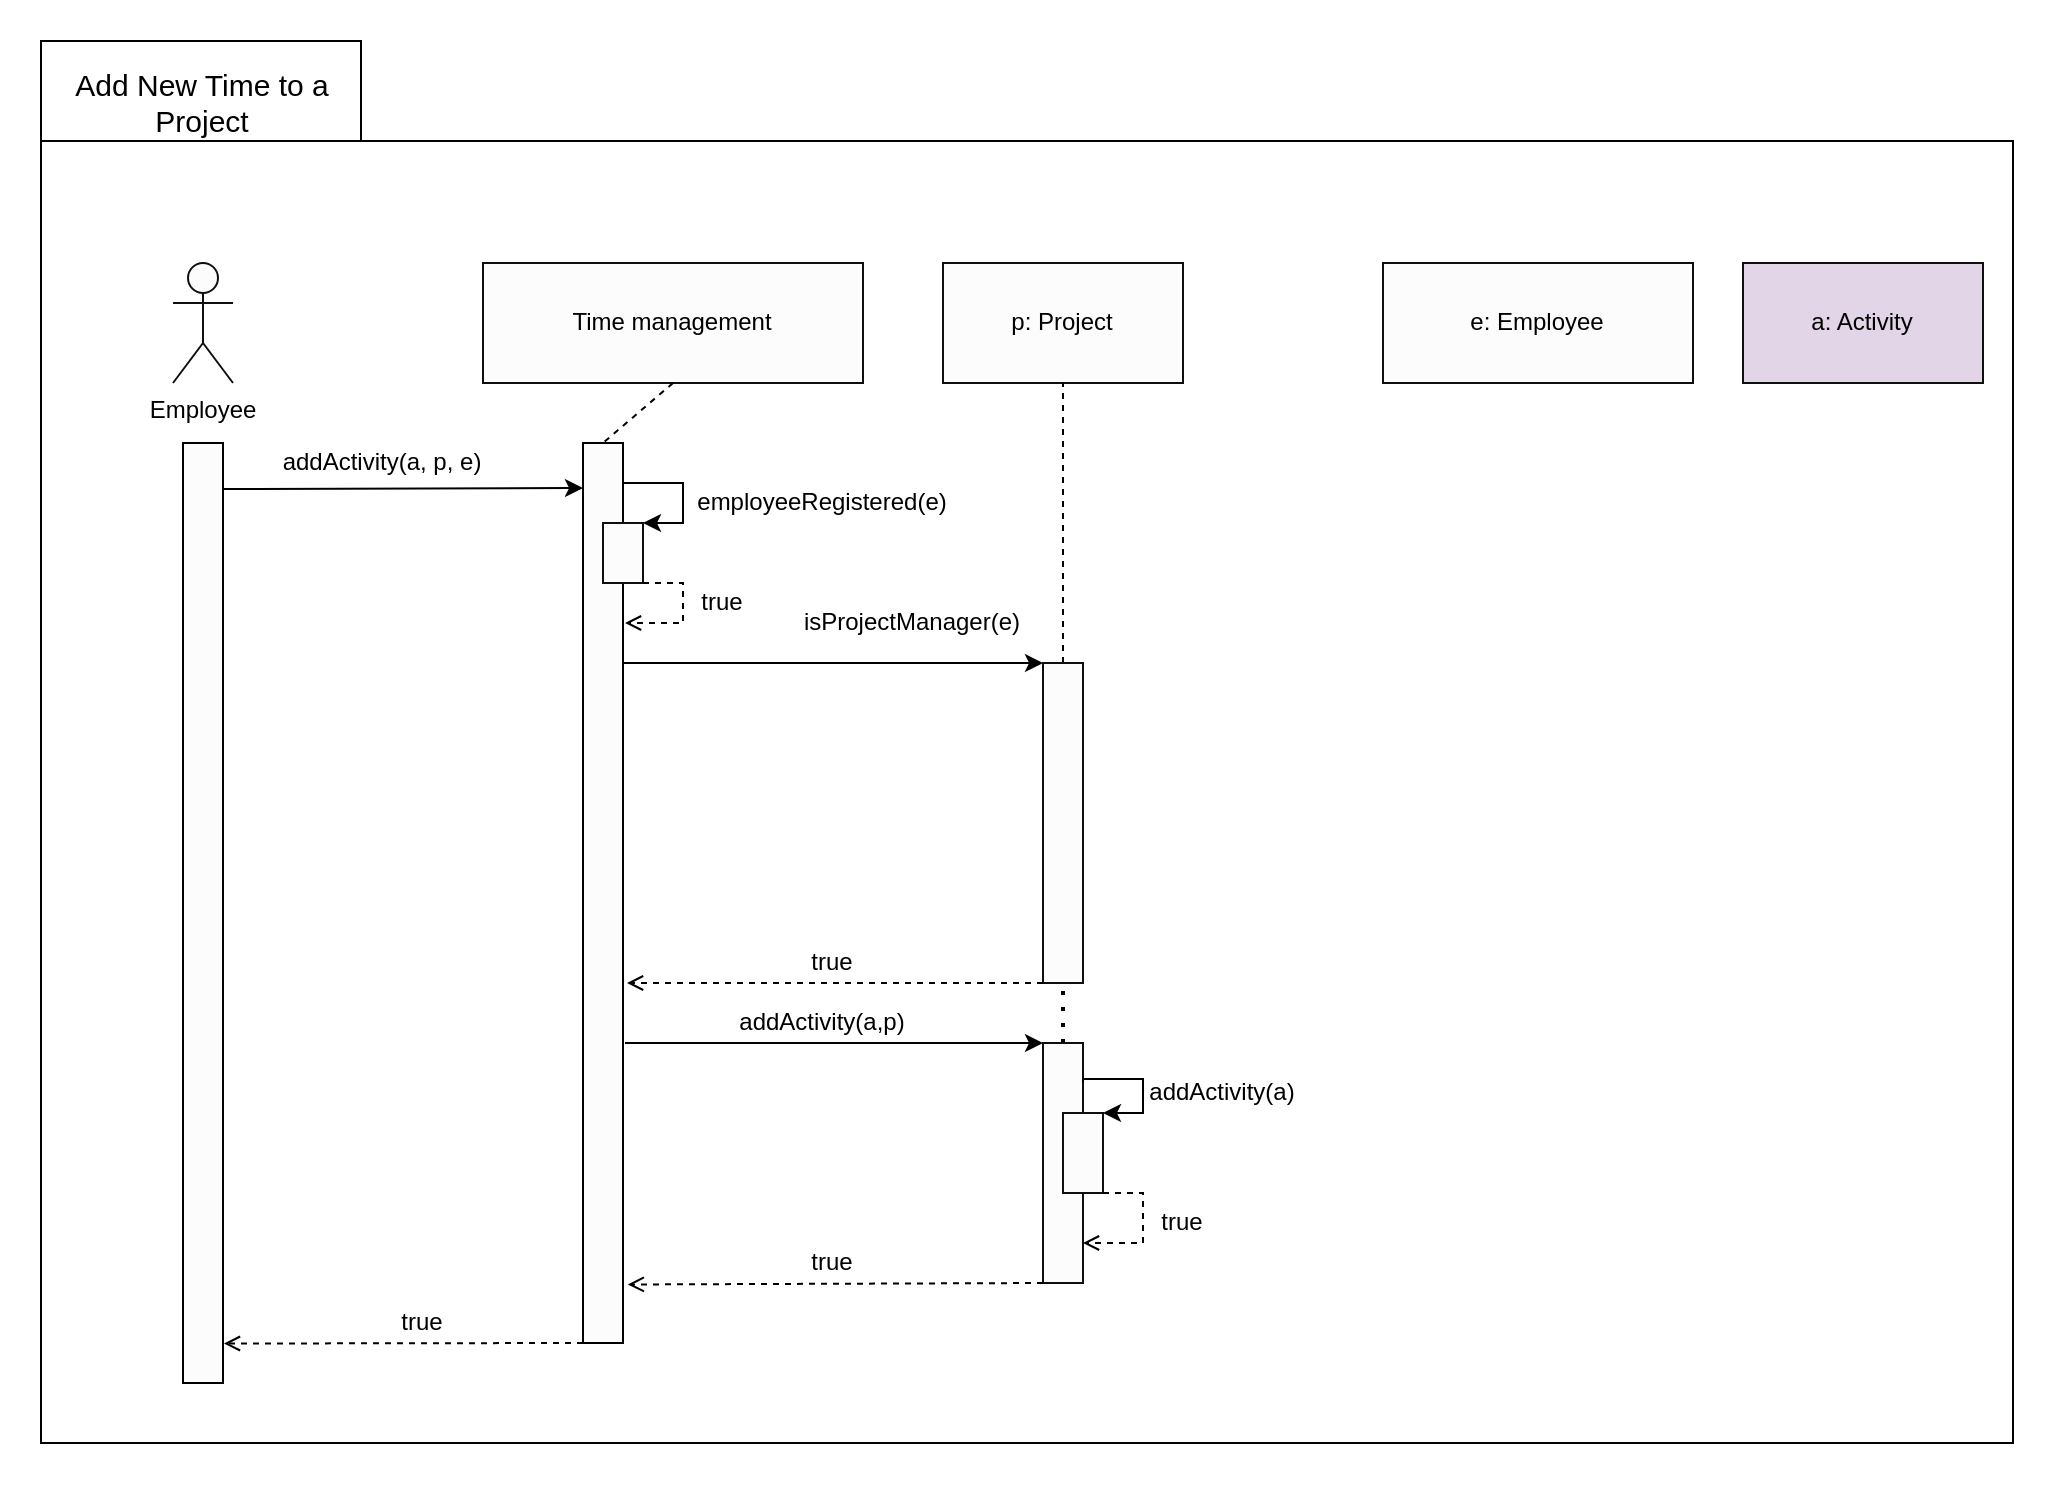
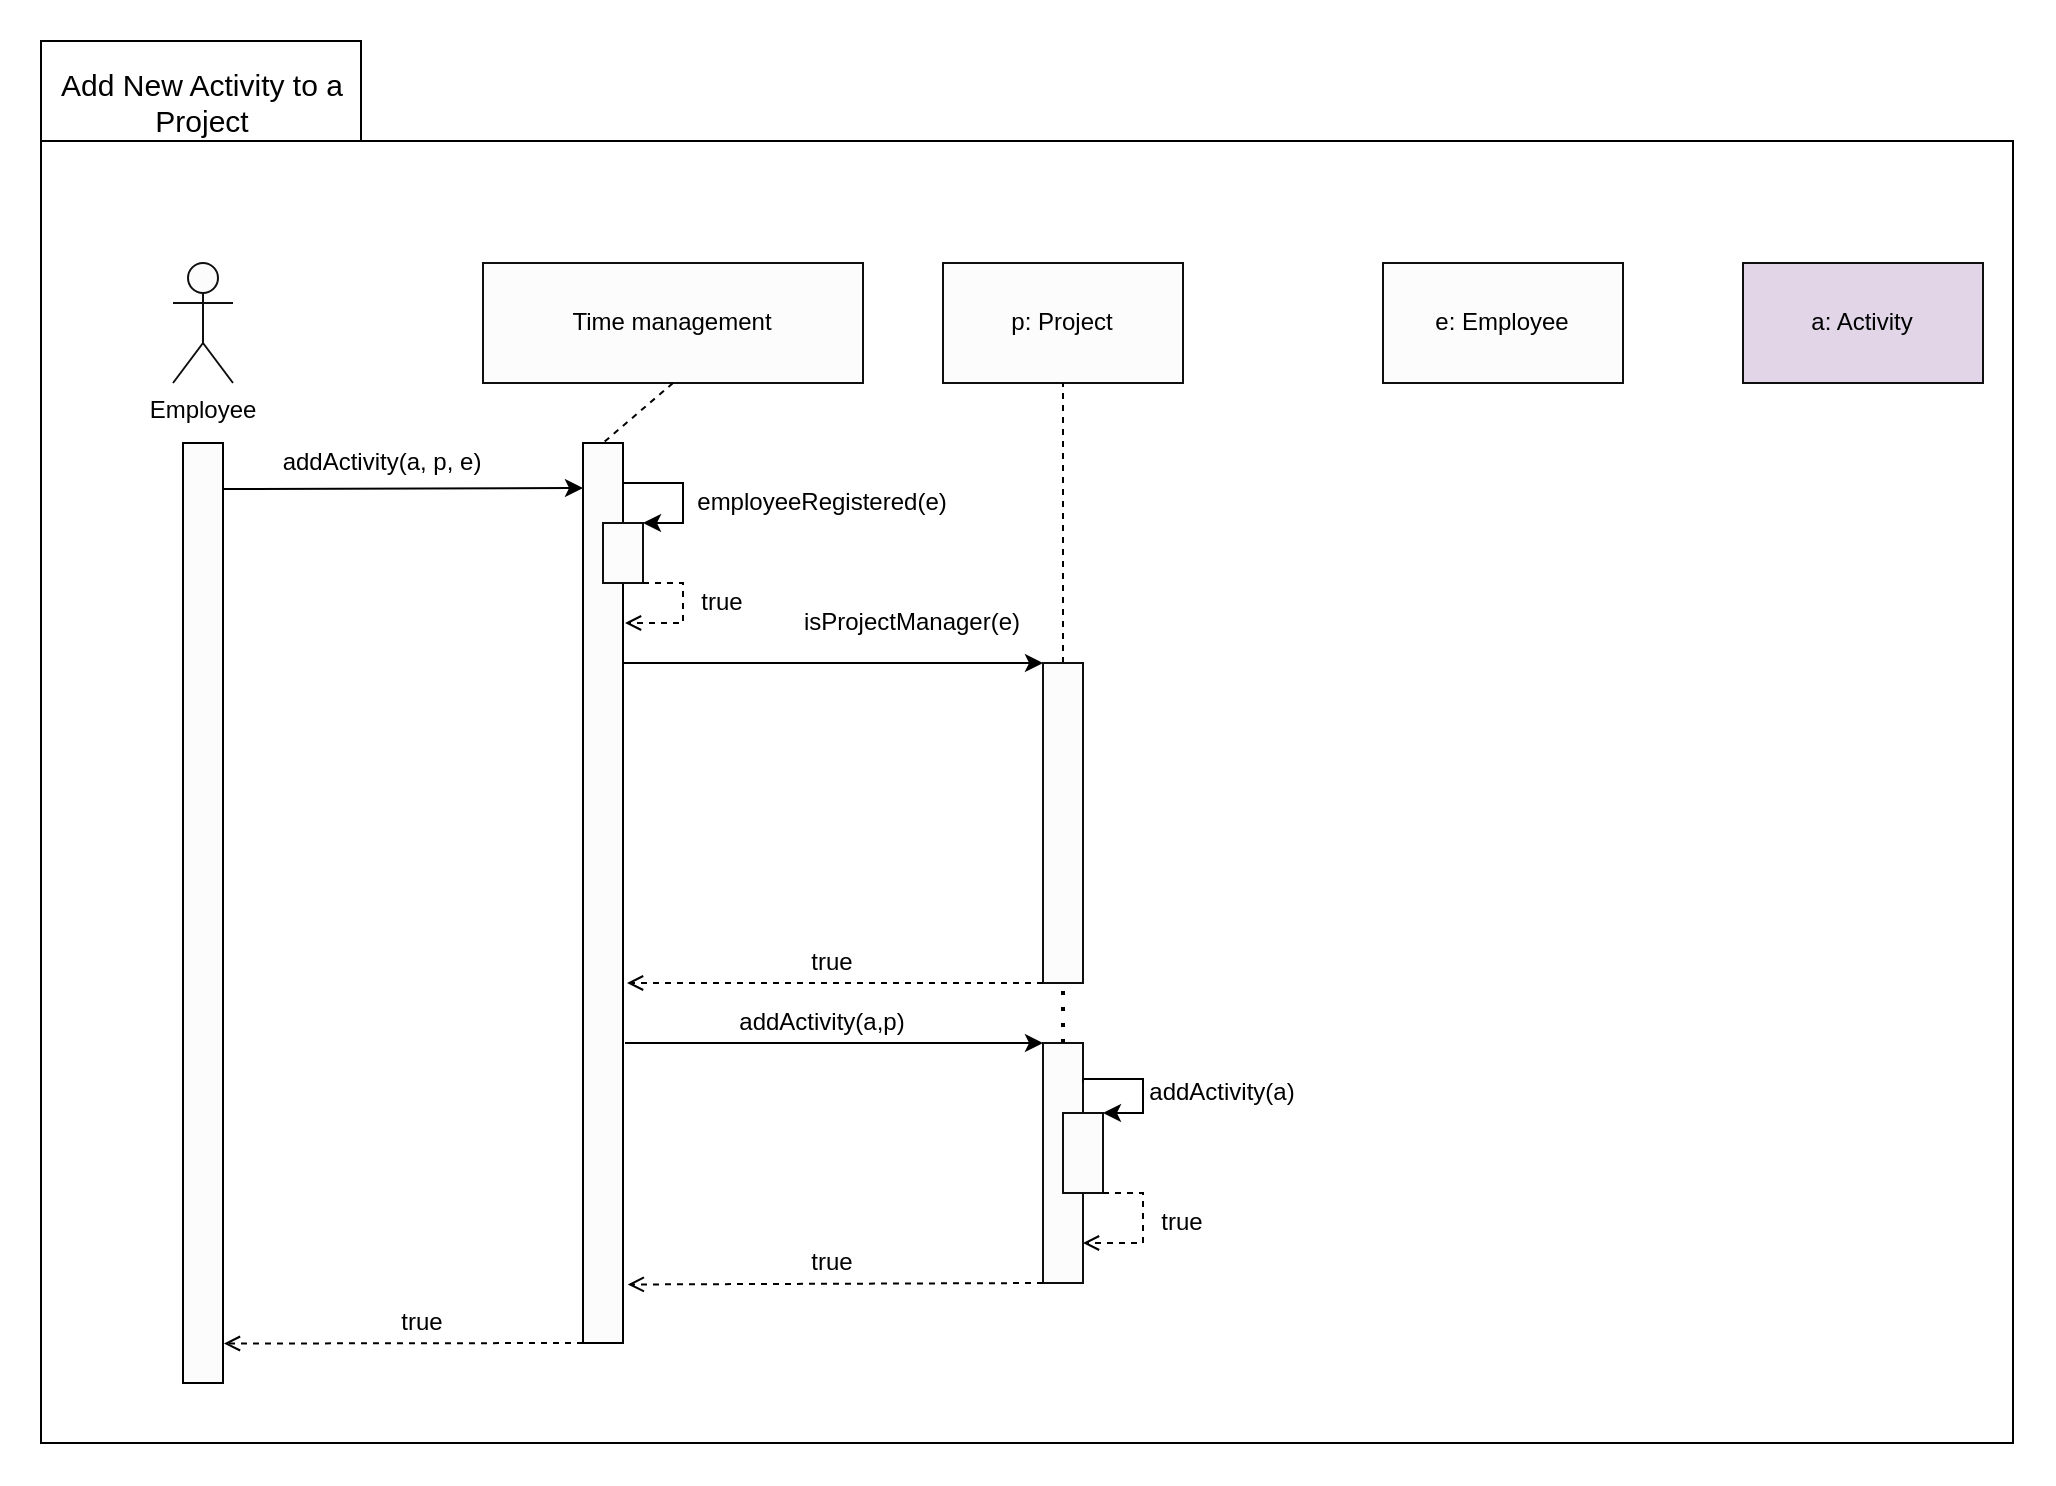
node "Add New Time to a Project": label "Add New Time to a Project" -> "Add New Activity to a Project"
node "e: Employee": size 310x120 -> 240x120
